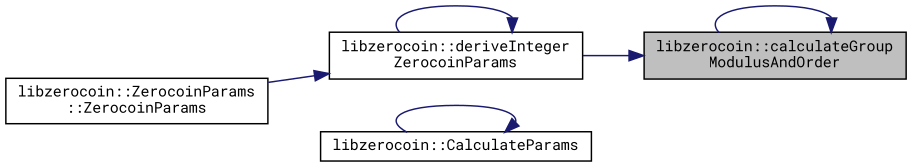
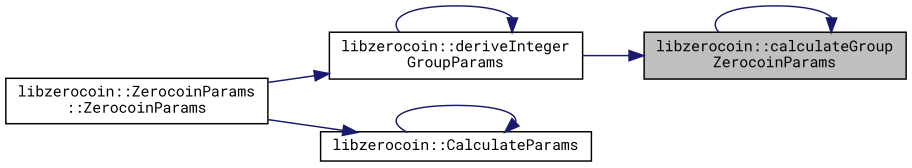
node "libzerocoin::deriveInteger ZerocoinParams": label "libzerocoin::deriveInteger ZerocoinParams" -> "libzerocoin::deriveInteger GroupParams"
node "libzerocoin::calculateGroup ModulusAndOrder": label "libzerocoin::calculateGroup ModulusAndOrder" -> "libzerocoin::calculateGroup ZerocoinParams"
edge "libzerocoin::ZerocoinParams ::ZerocoinParams" -> "libzerocoin::CalculateParams": added
